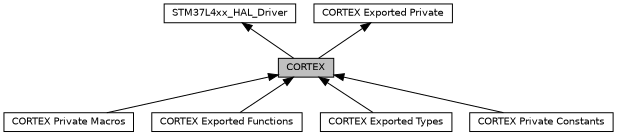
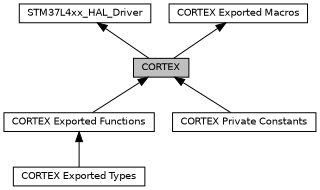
node "CORTEX Exported Private": label "CORTEX Exported Private" -> "CORTEX Exported Macros"
edge "CORTEX Exported Types" -> "CORTEX": now "CORTEX Exported Types" -> "CORTEX Exported Functions"
node "CORTEX Private Macros": removed
